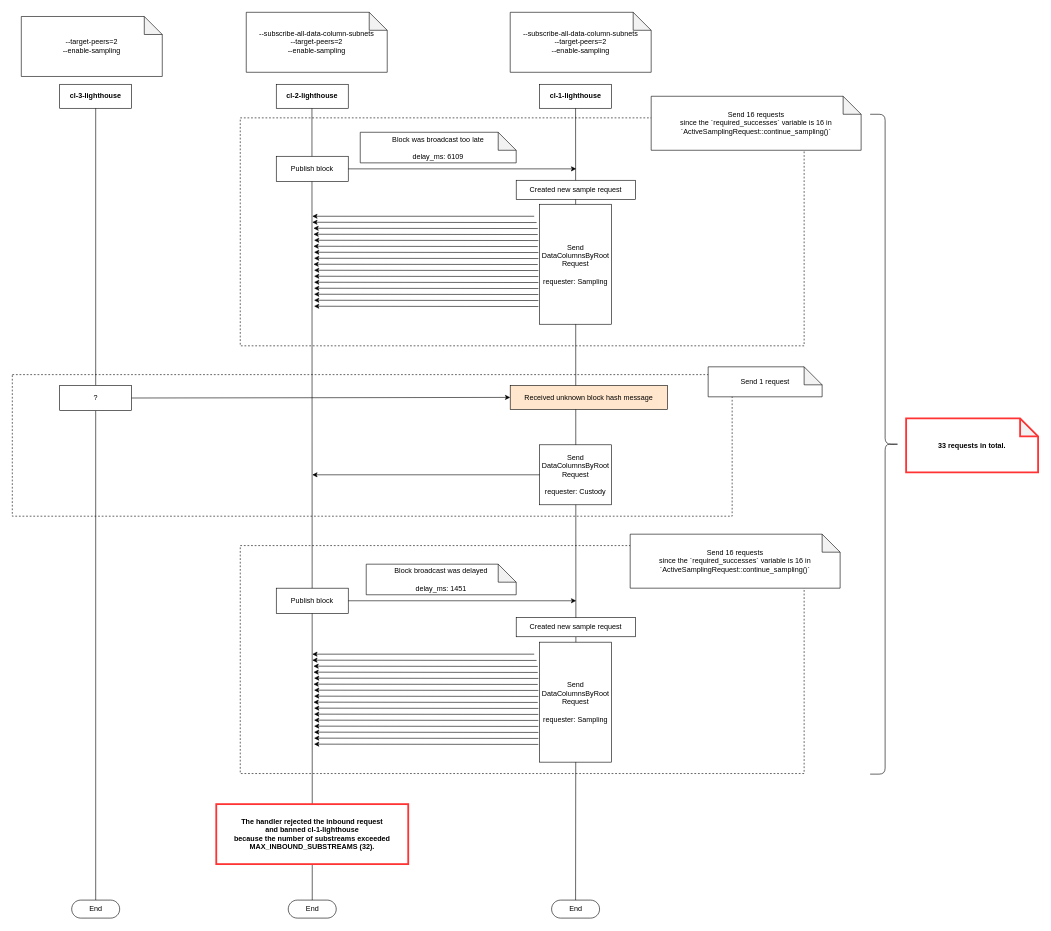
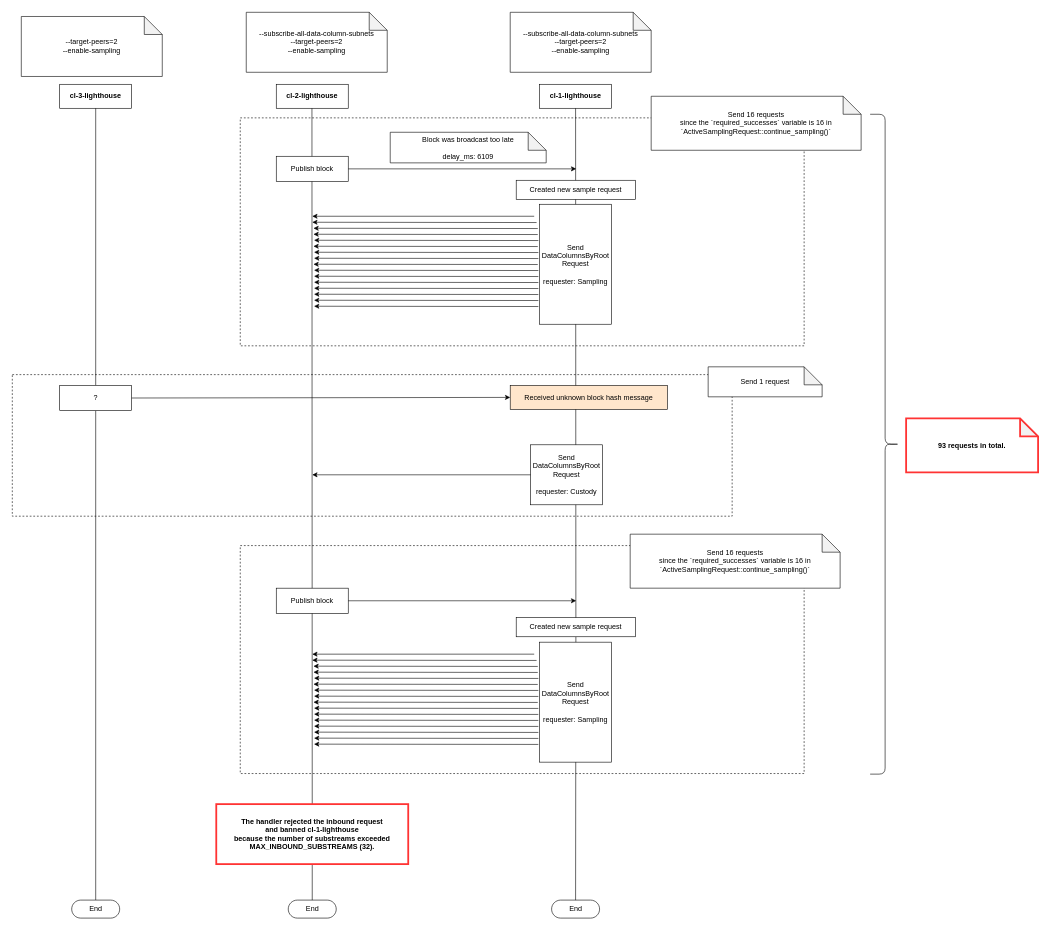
node "Block was broadcast too late delay_ms: 6109": moved (438, 148) -> (468, 148)
node "33 requests in total.": label "33 requests in total." -> "93 requests in total."
node "Send DataColumnsByRoot Request requester: Custody": moved (576, 475) -> (567, 475)
node "Block broadcast was delayed delay_ms: 1451": removed
